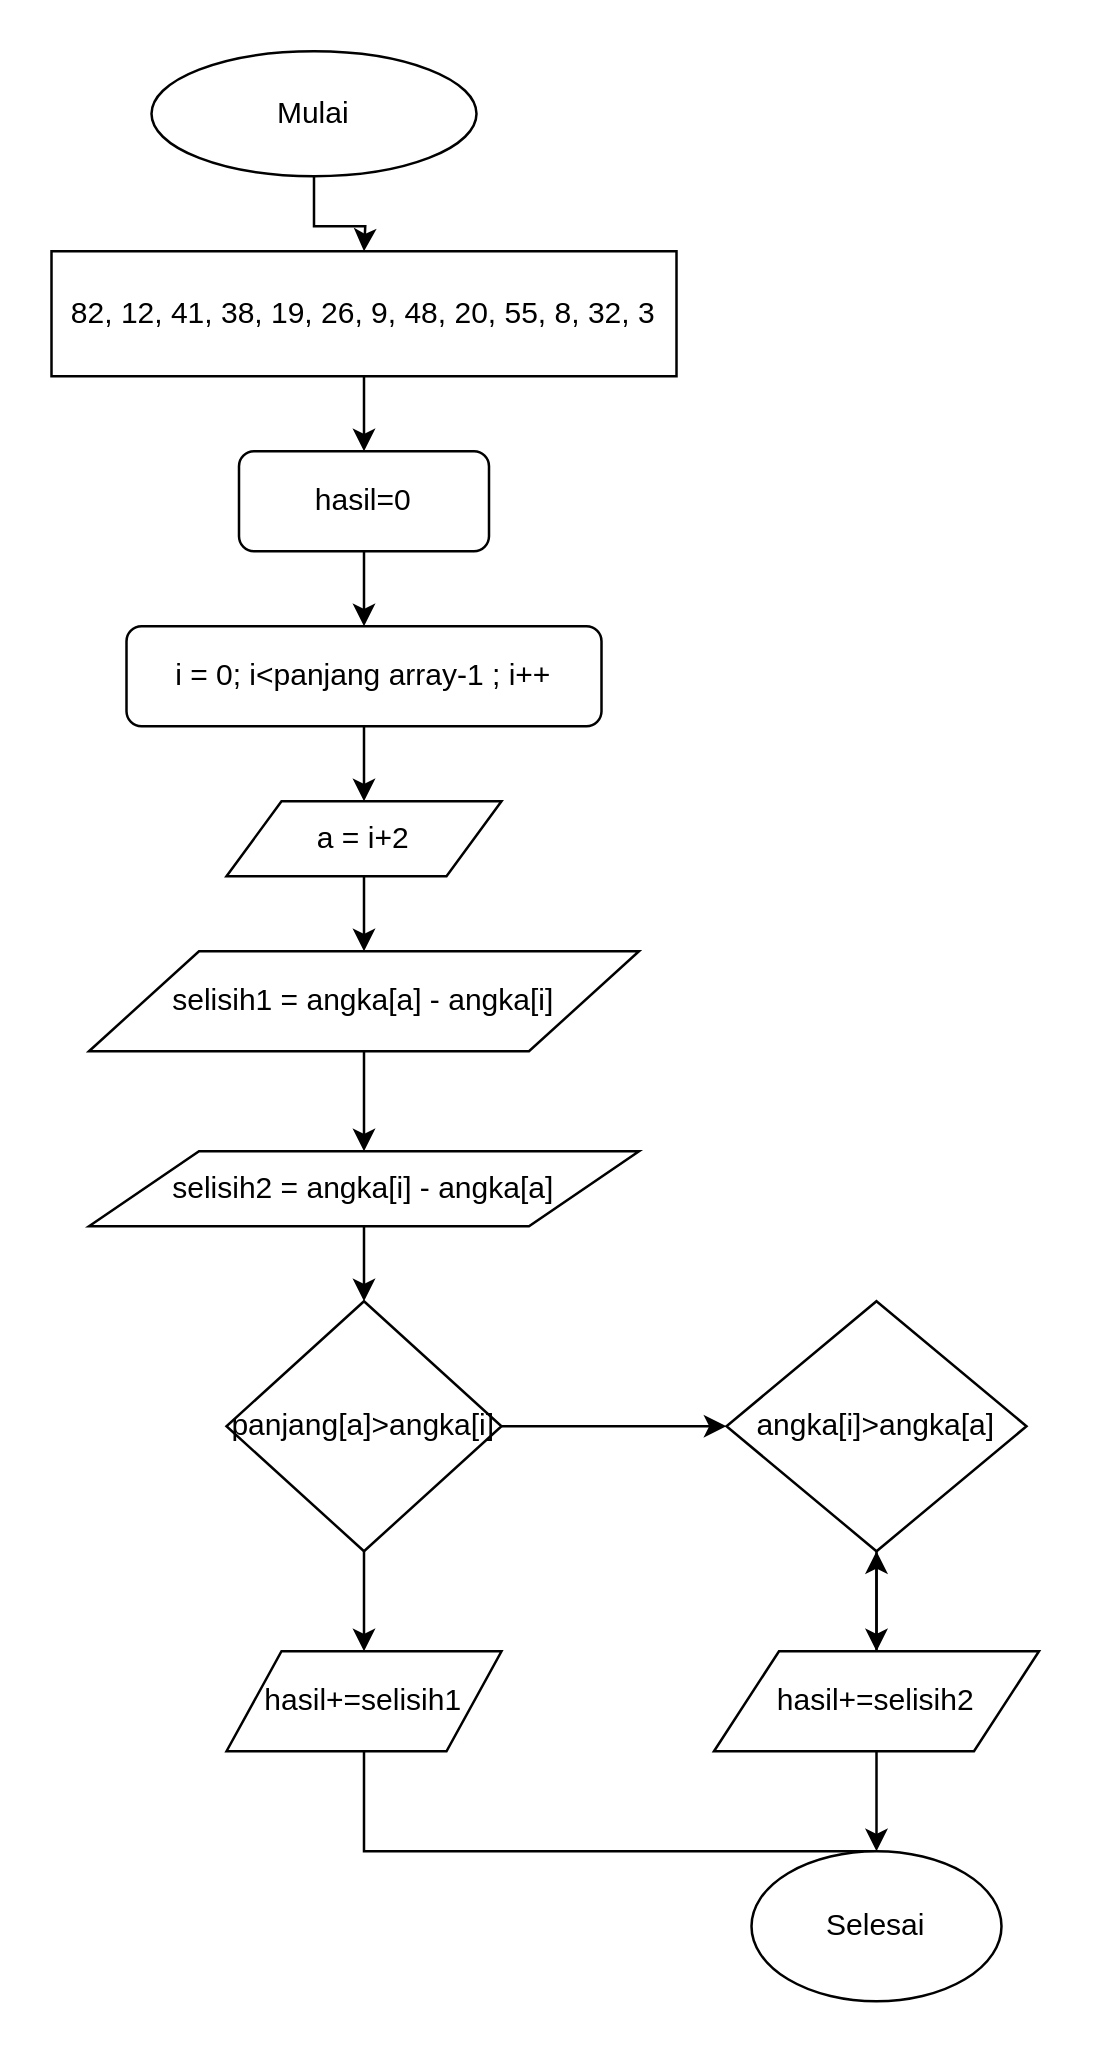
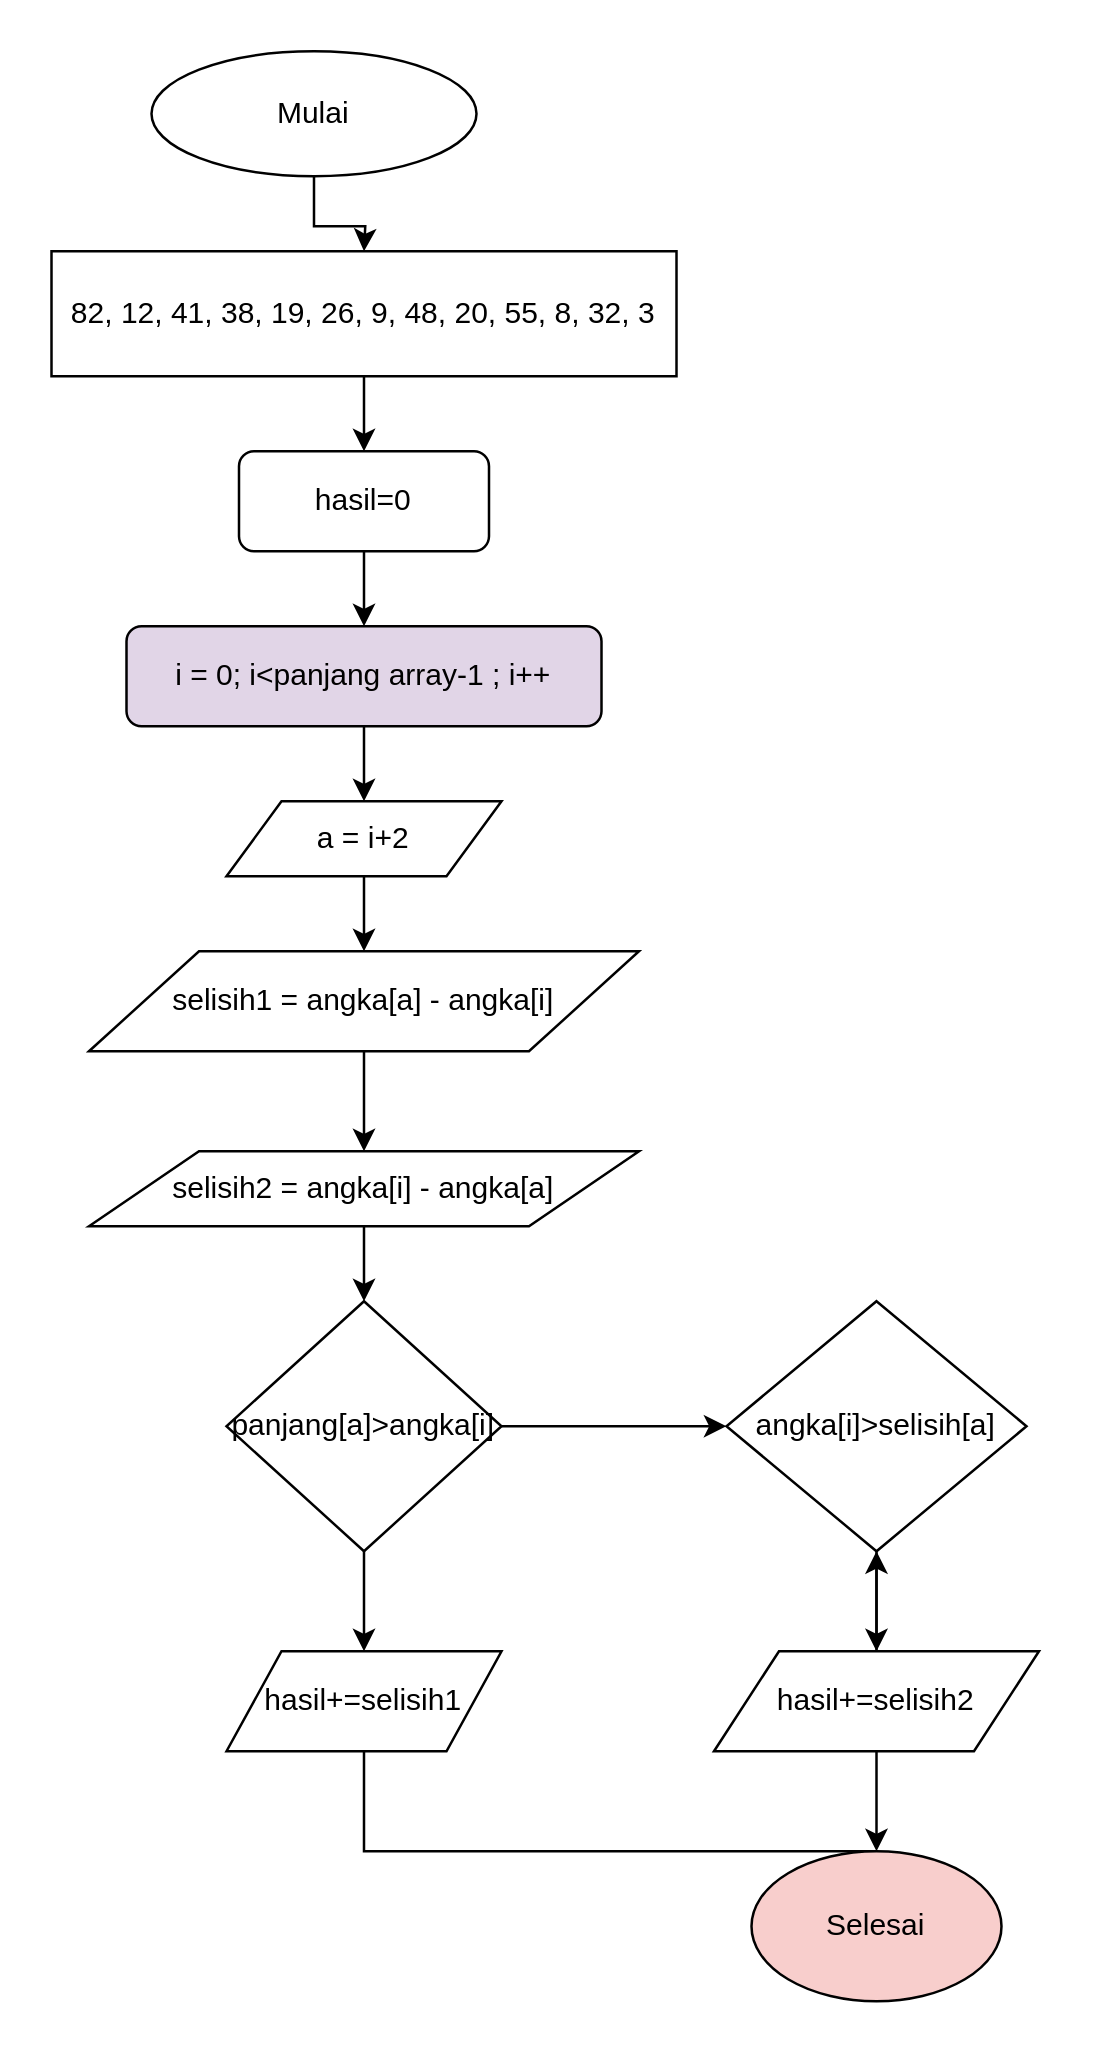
node "i = 0; i<panjang array-1 ; i++": fillcolor #ffffff -> #e1d5e7
node "angka[i]>angka[a]": label "angka[i]>angka[a]" -> "angka[i]>selisih[a]"
node "Selesai": fillcolor #ffffff -> #f8cecc
